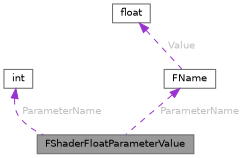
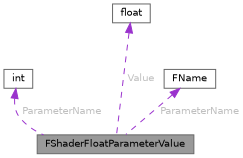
edge "FName" -> "float": now "FShaderFloatParameterValue" -> "float"
